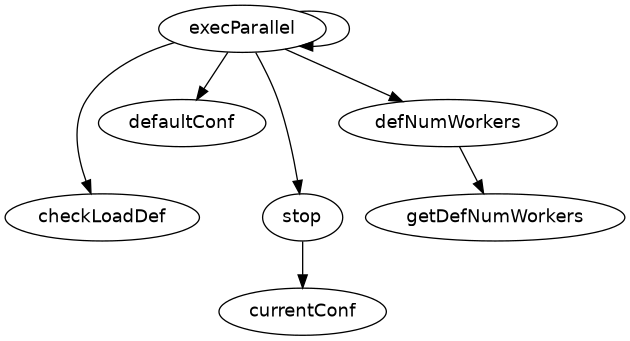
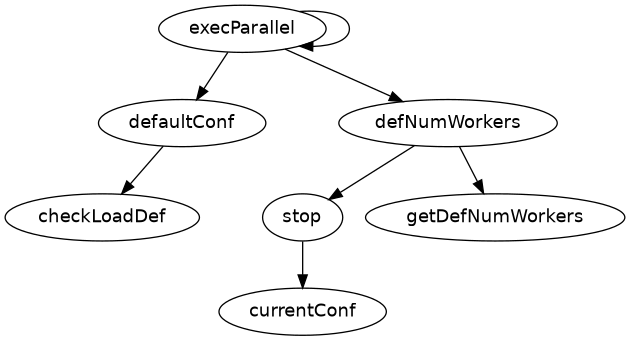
edge "execParallel" -> "checkLoadDef": now "defaultConf" -> "checkLoadDef"
edge "execParallel" -> "stop": now "defNumWorkers" -> "stop"
